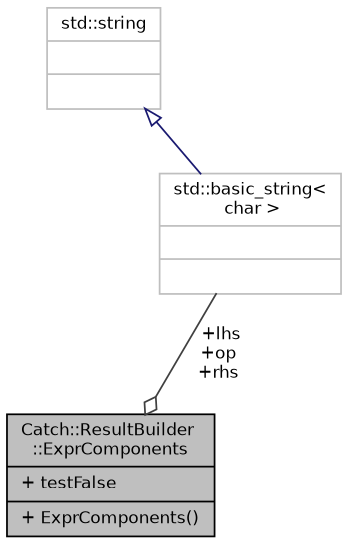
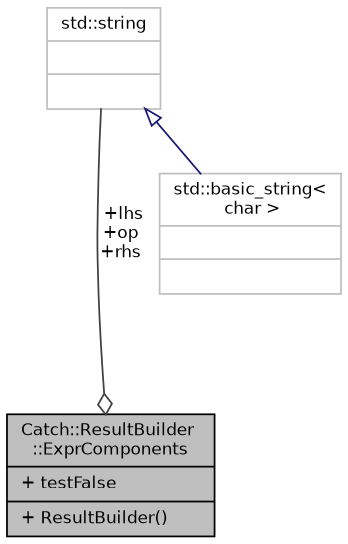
edge "std::basic_string<" -> "Catch::ResultBuilder": now "std::string" -> "Catch::ResultBuilder"
node "Catch::ResultBuilder": text "+ ExprComponents()" -> "+ ResultBuilder()"
